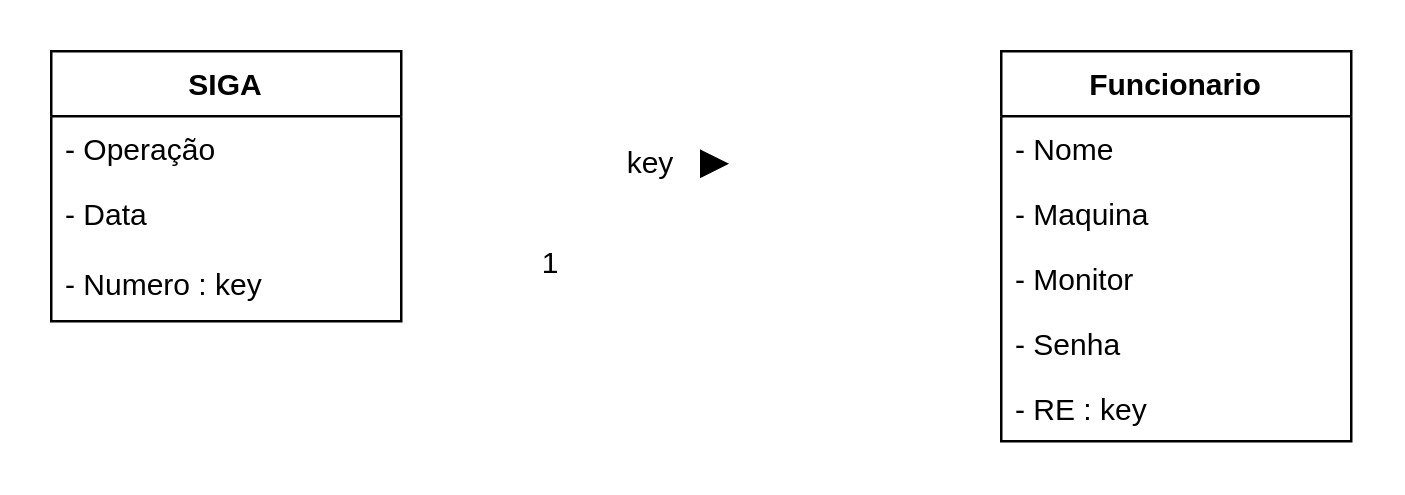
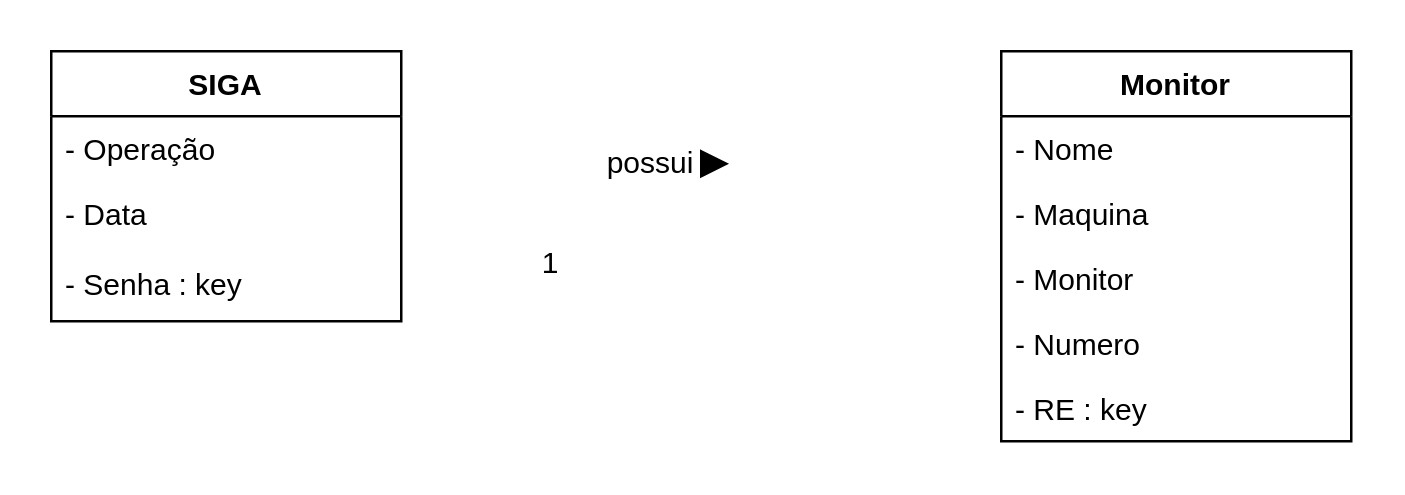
node "Funcionario": label "Funcionario" -> "Monitor"
node "key": label "key" -> "possui"
node "- Numero : key": label "- Numero : key" -> "- Senha : key"
node "- Senha": label "- Senha" -> "- Numero"
